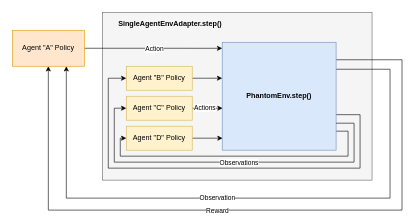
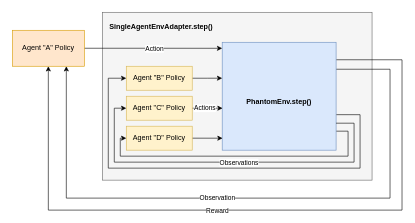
node "SingleAgentEnvAdapter.step()": moved (168, 24) -> (159, 27)
node "PhantomEnv.step()": moved (279, 96) -> (279, 102)
